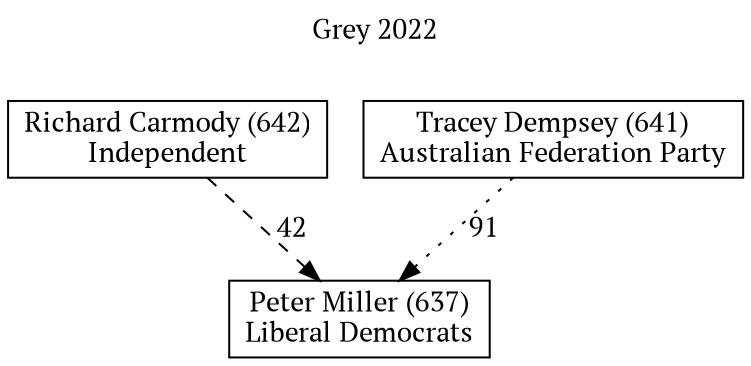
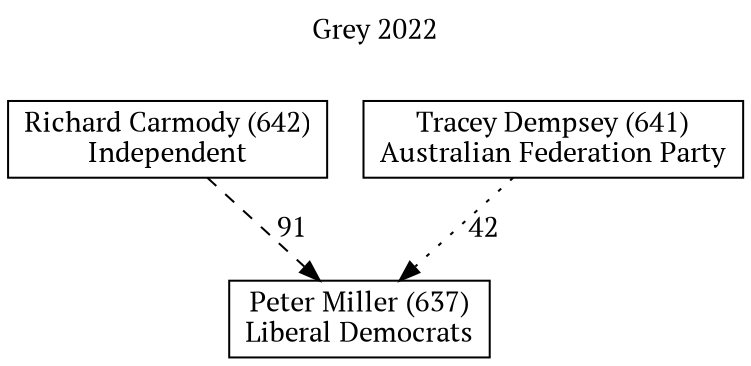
edge "Richard Carmody (642) Independent" -> "Peter Miller (637) Liberal Democrats": label "42" -> "91"
edge "Tracey Dempsey (641) Australian Federation Party" -> "Peter Miller (637) Liberal Democrats": label "91" -> "42"
